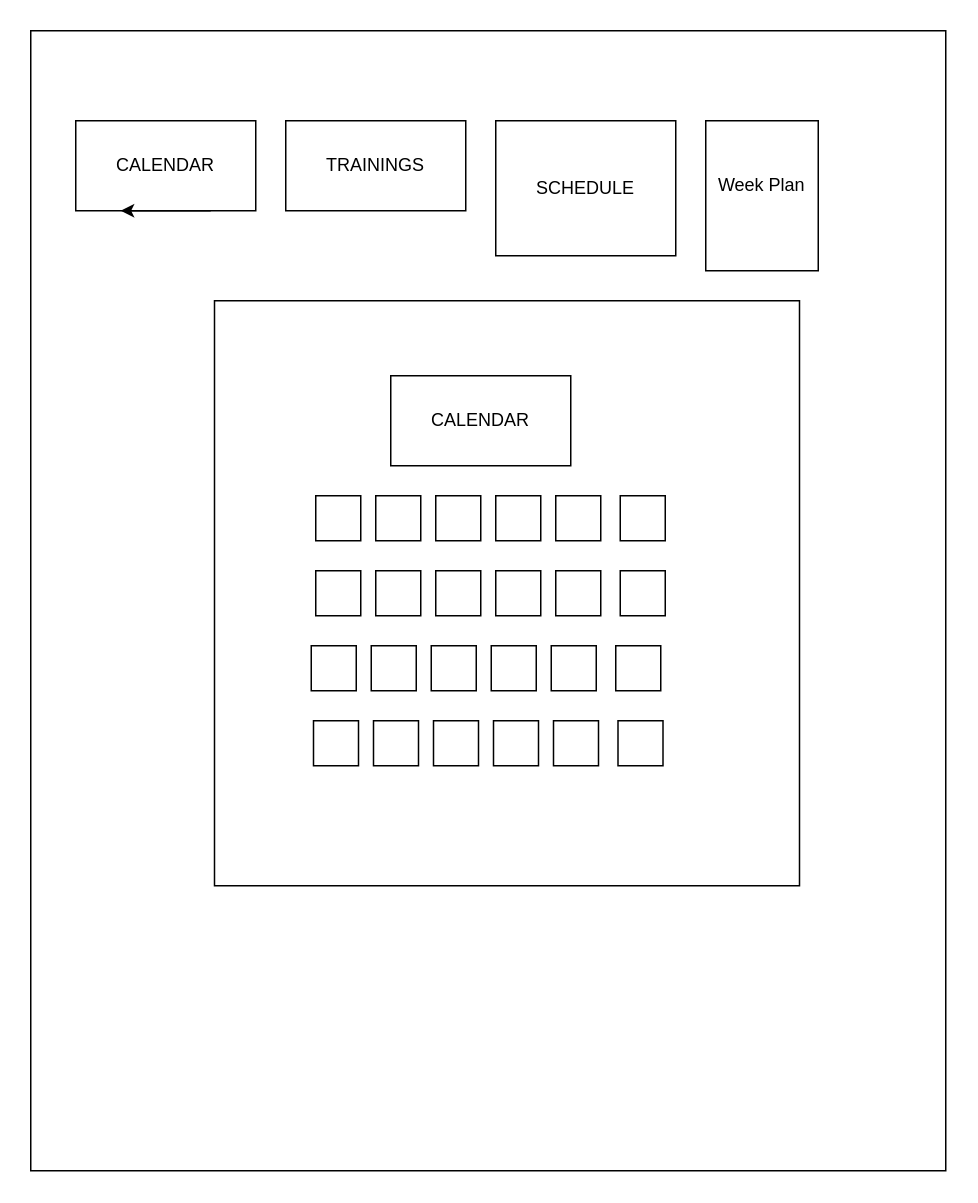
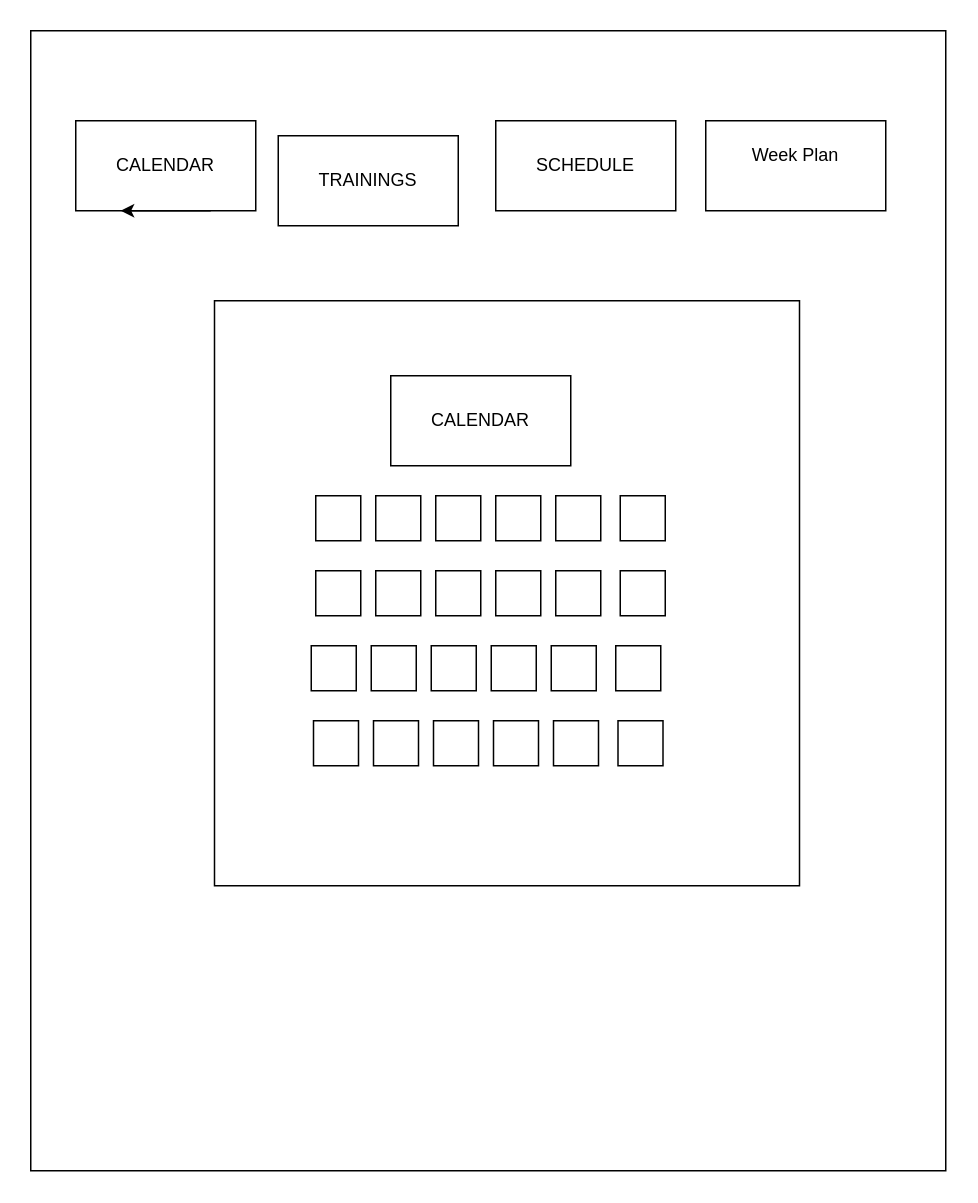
node "TRAININGS": moved (376, 166) -> (368, 181)
node "SCHEDULE": size 180x135 -> 180x90
node "Week Plan": size 113x150 -> 180x90
